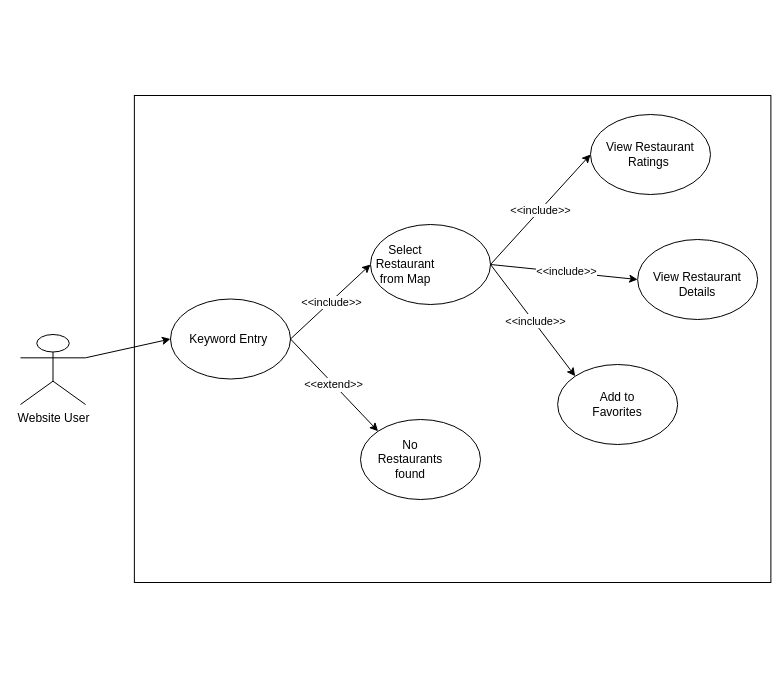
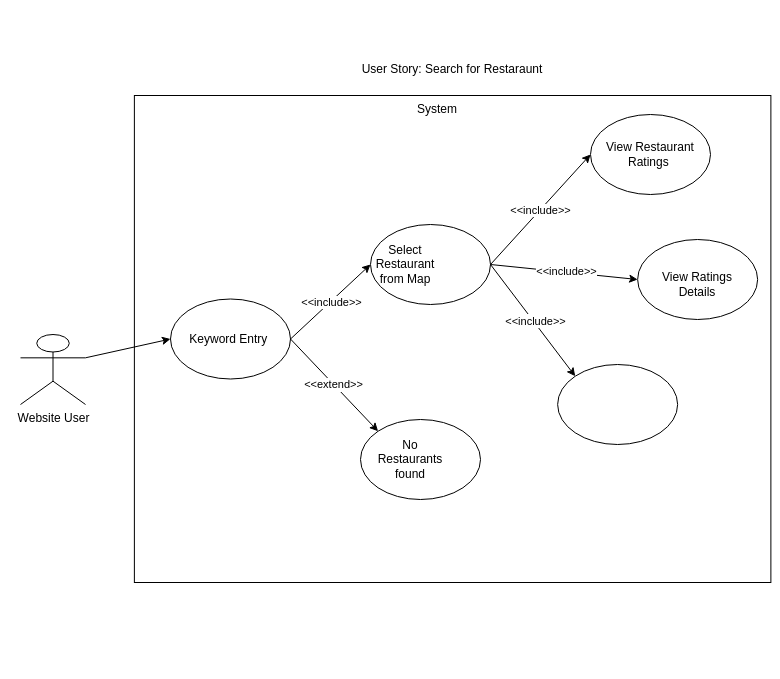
node "User Story: Search for Restaraunt": added
node "System": added
node "View Restaurant Details": label "View Restaurant Details" -> "View Ratings Details"
node "Add to Favorites": removed
